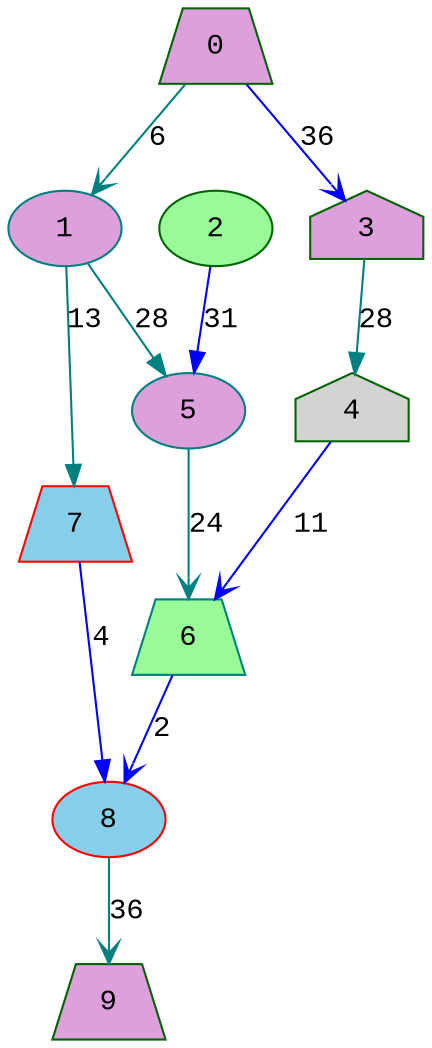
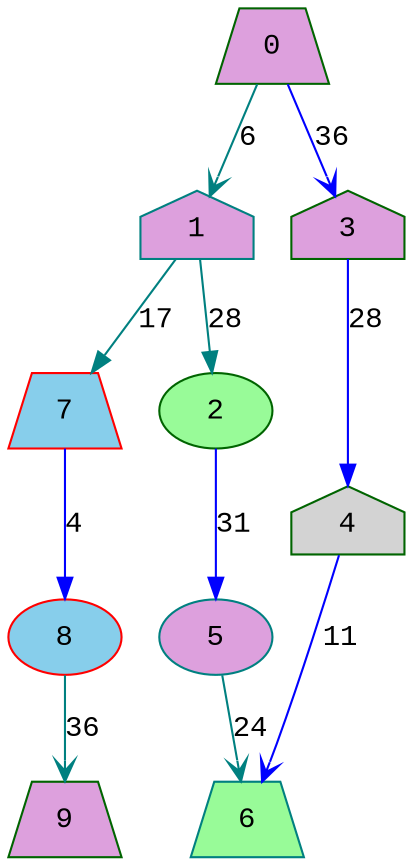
node "1": shape ellipse -> house
edge "3" -> "4": color teal -> blue
edge "1" -> "5": now "1" -> "2"
edge "1" -> "7": label "13" -> "17"
edge "6" -> "8": removed, label "2"
